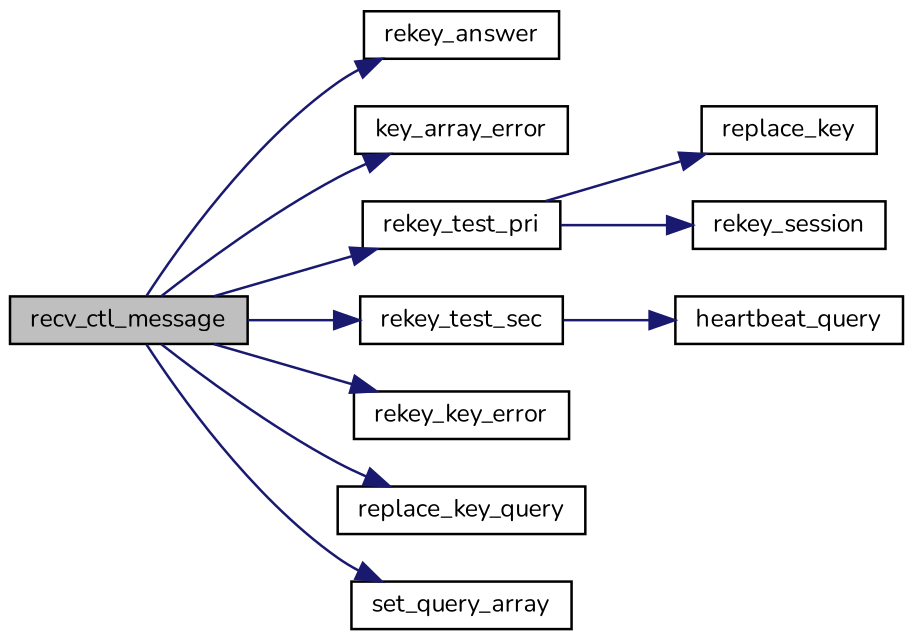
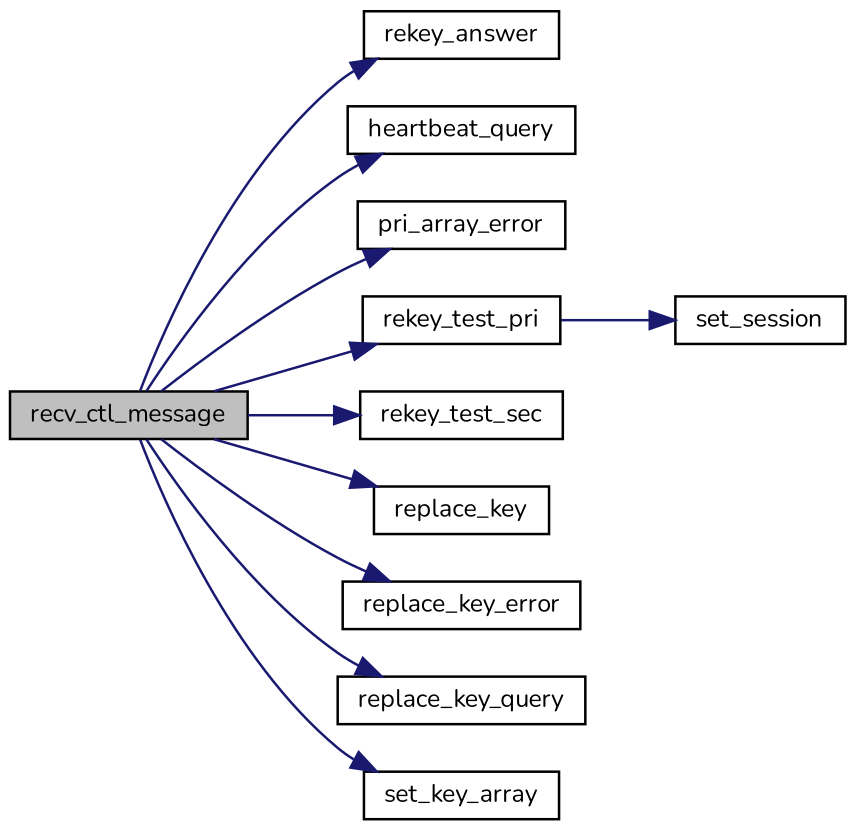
node "key_array_error": label "key_array_error" -> "pri_array_error"
edge "rekey_test_pri" -> "replace_key": now "recv_ctl_message" -> "replace_key"
node "rekey_session": label "rekey_session" -> "set_session"
edge "rekey_test_sec" -> "heartbeat_query": now "recv_ctl_message" -> "heartbeat_query"
node "rekey_key_error": label "rekey_key_error" -> "replace_key_error"
node "set_query_array": label "set_query_array" -> "set_key_array"
